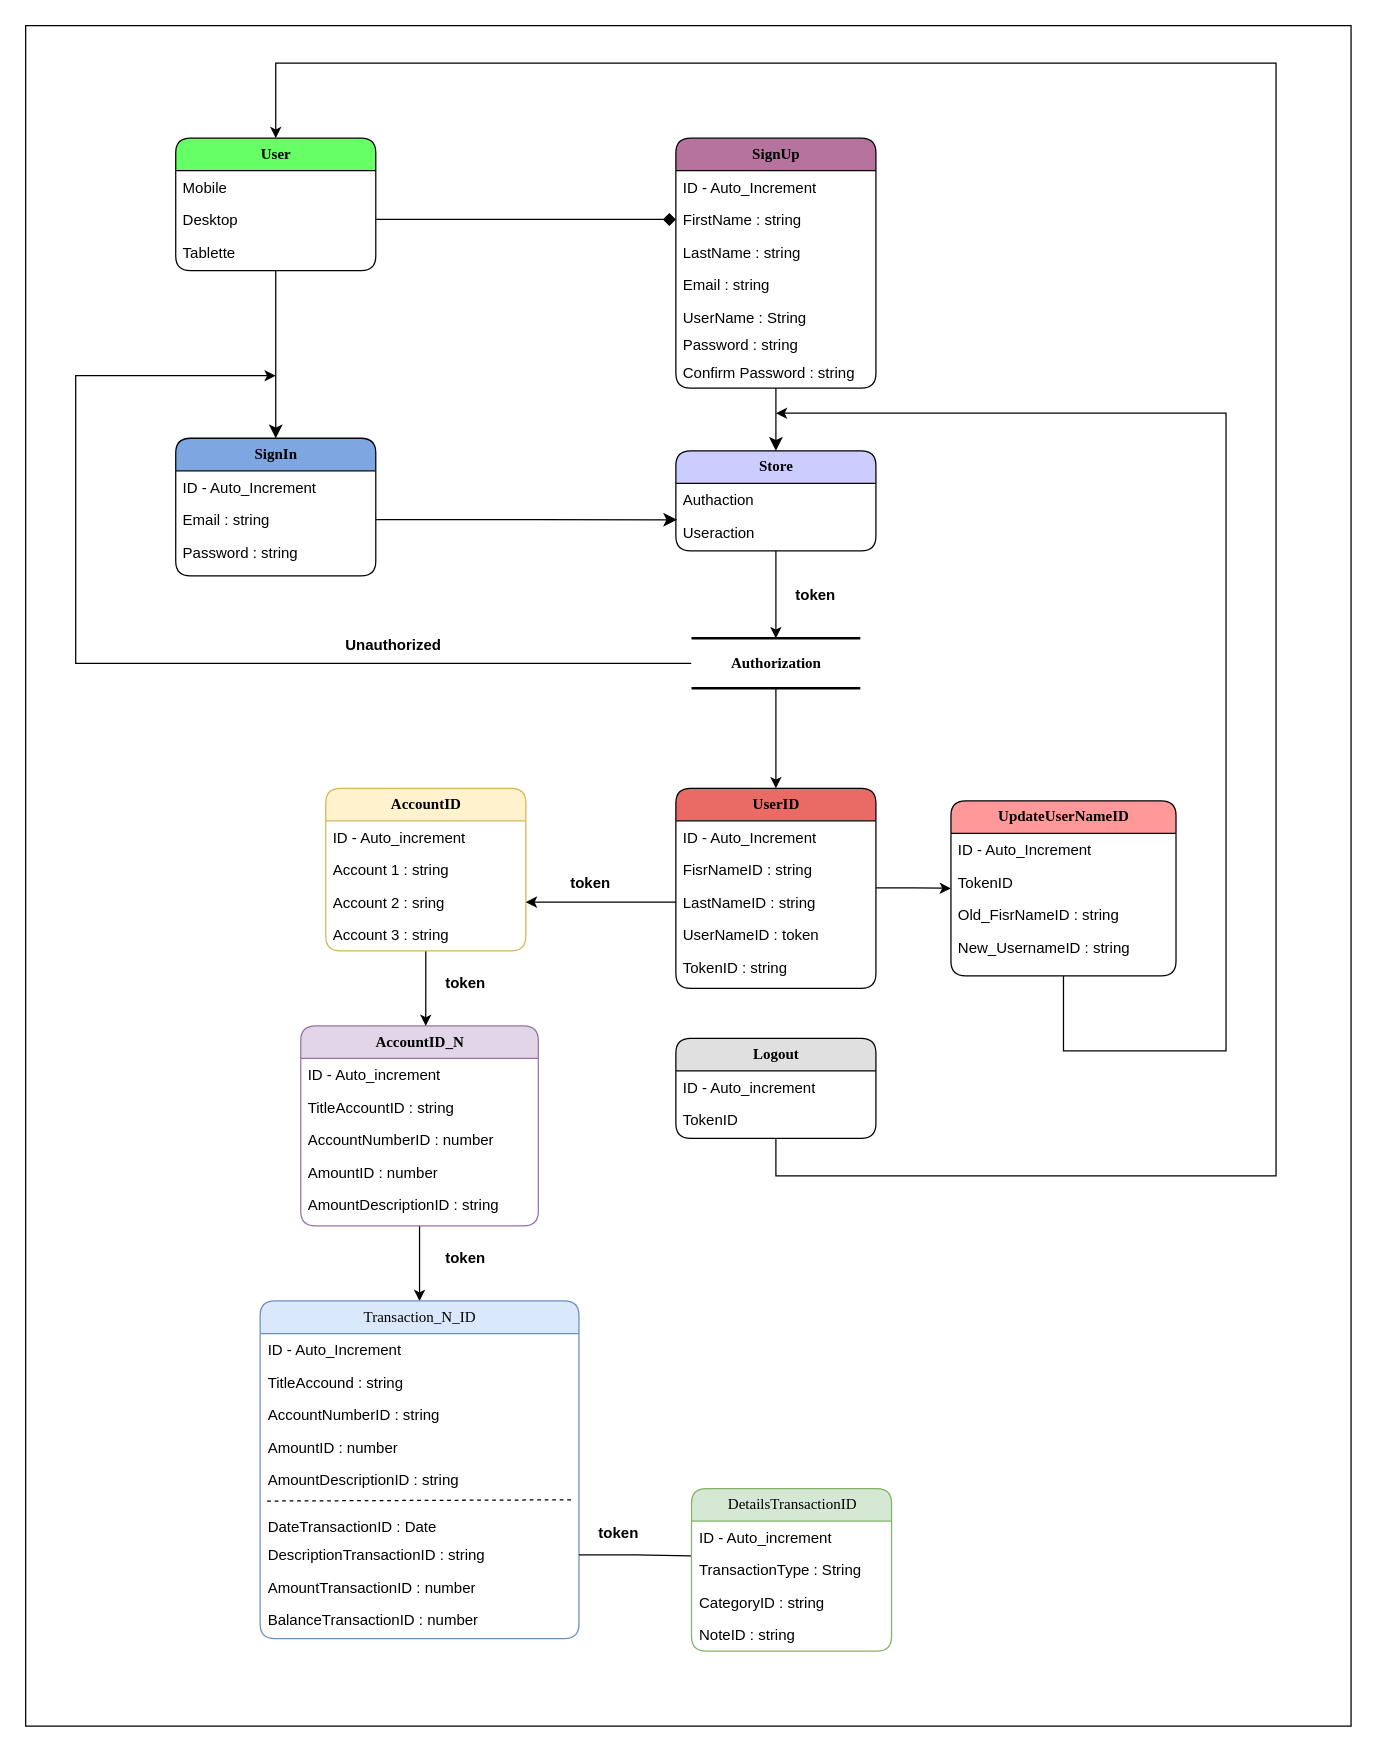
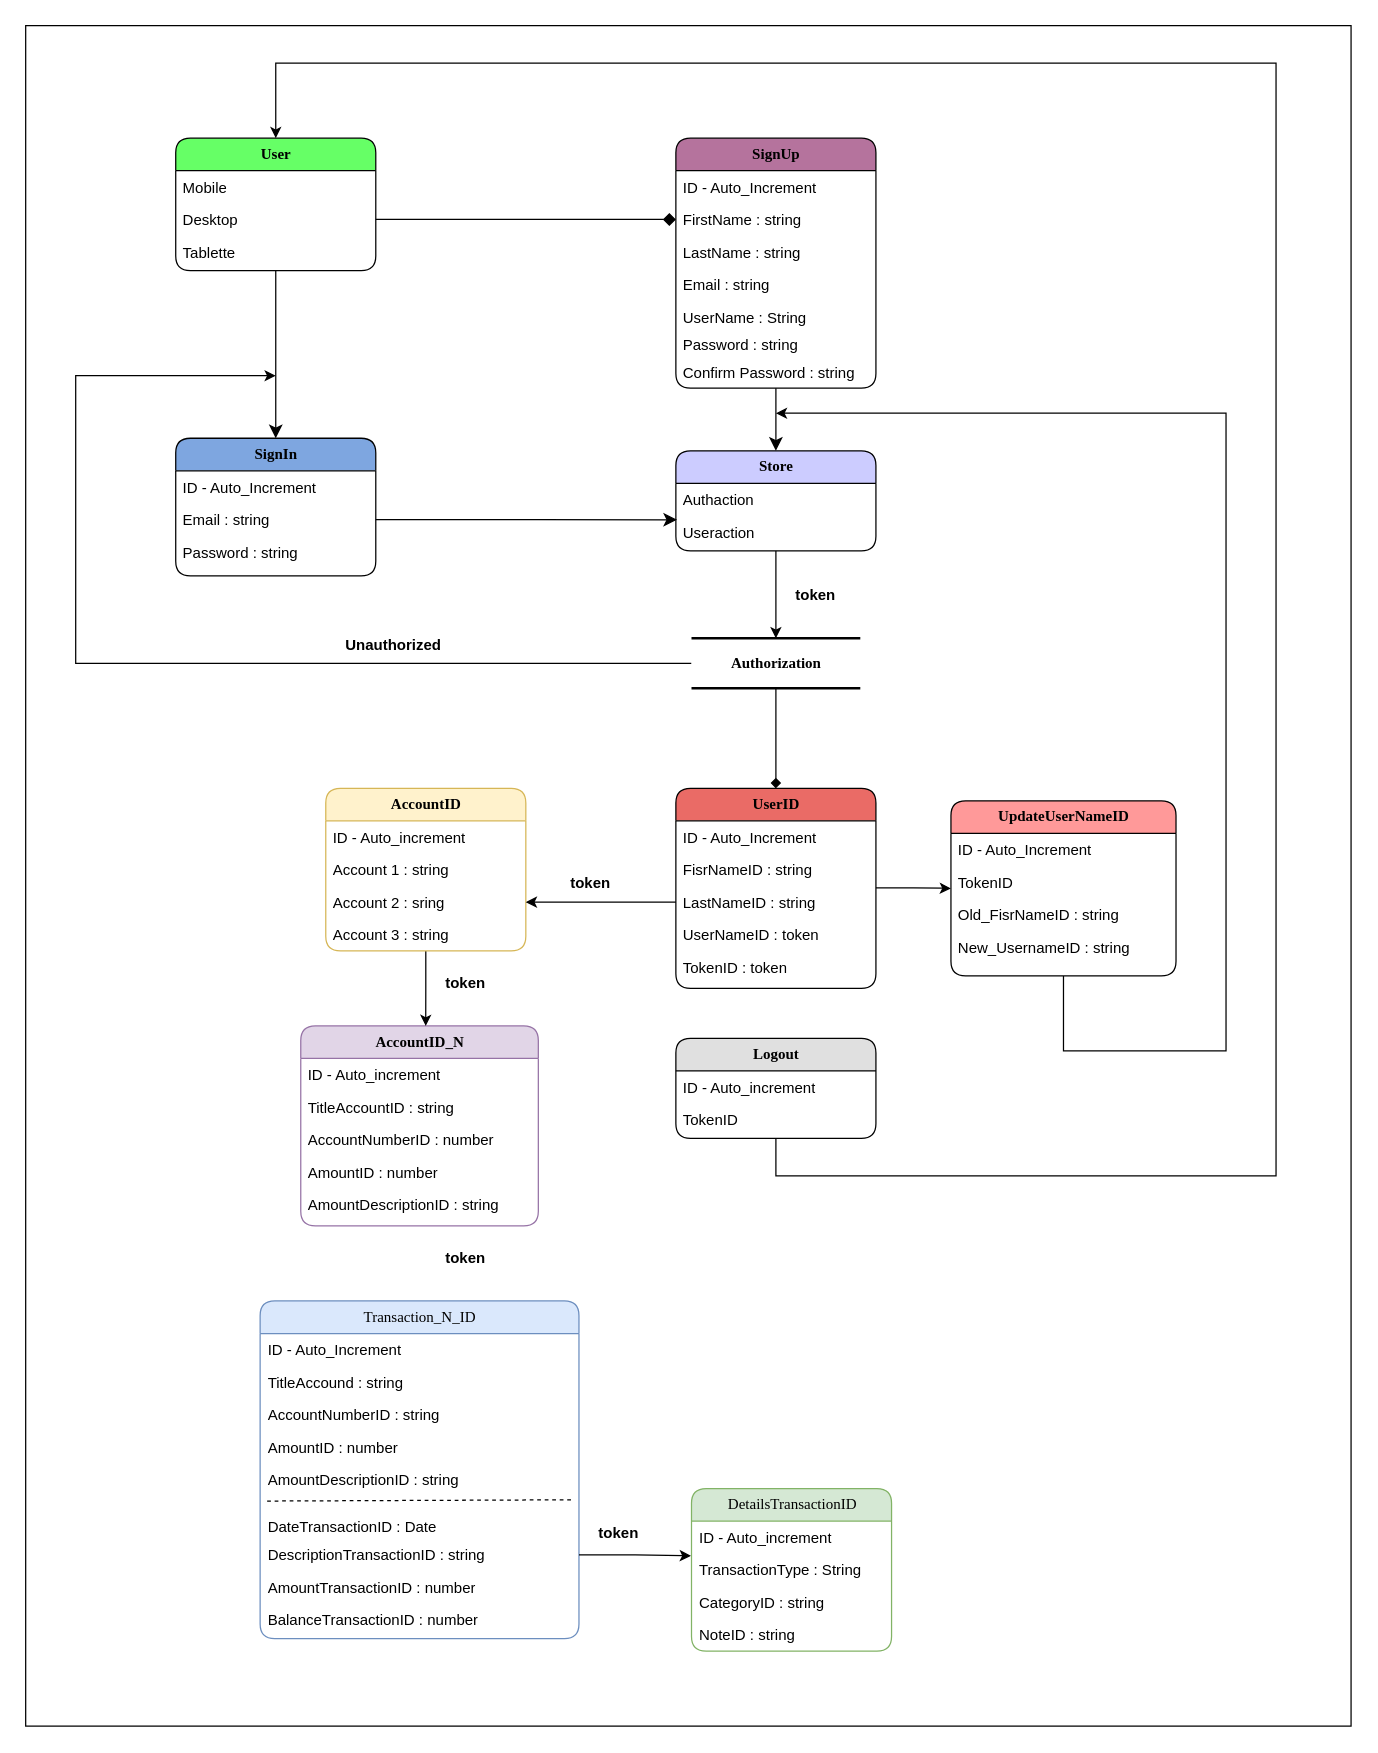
edge "Authorization" -> "UserID": arrowhead classic -> diamond
node "TokenID : string": label "TokenID : string" -> "TokenID : token"
edge "AccountID_N" -> "Transaction_N_ID": removed
edge "DescriptionTransactionID : string" -- "TransactionType : String": arrowhead none -> classic
